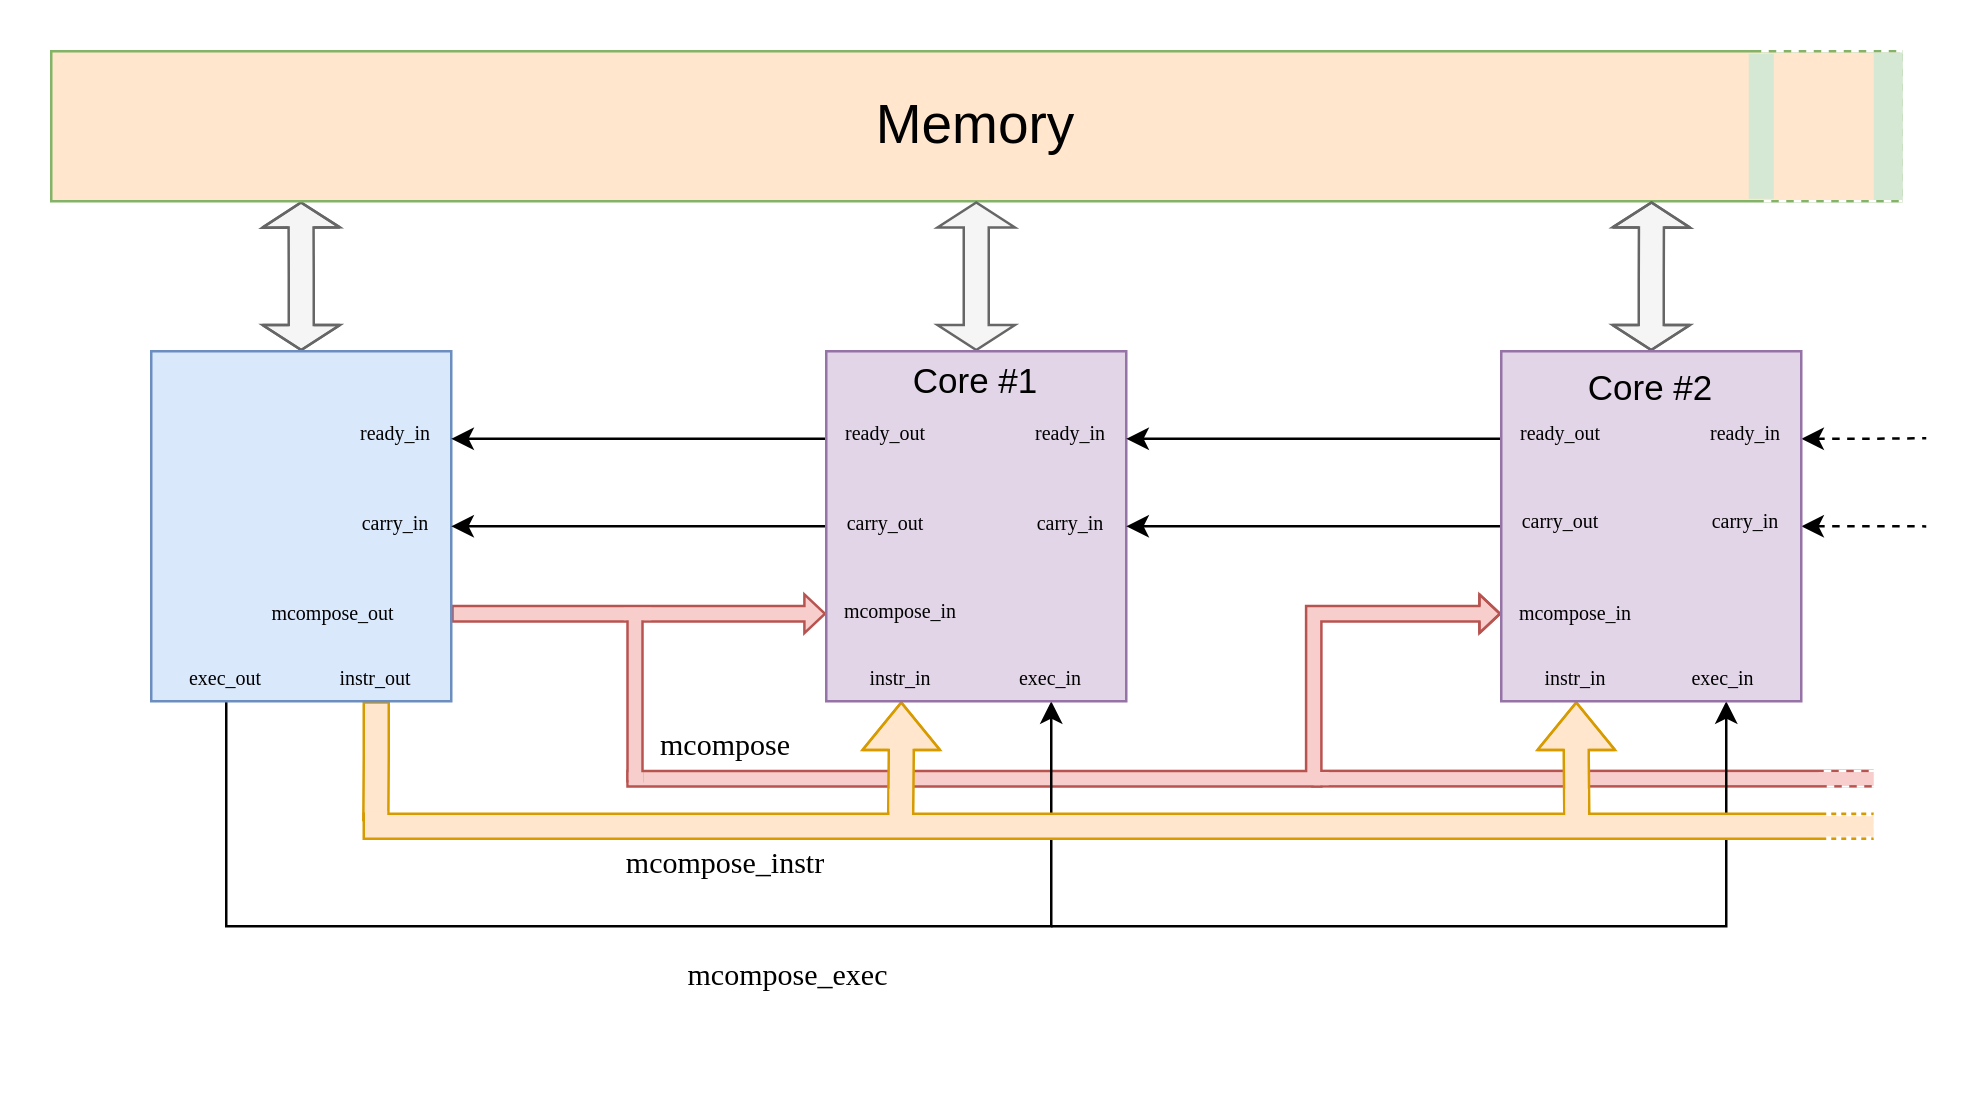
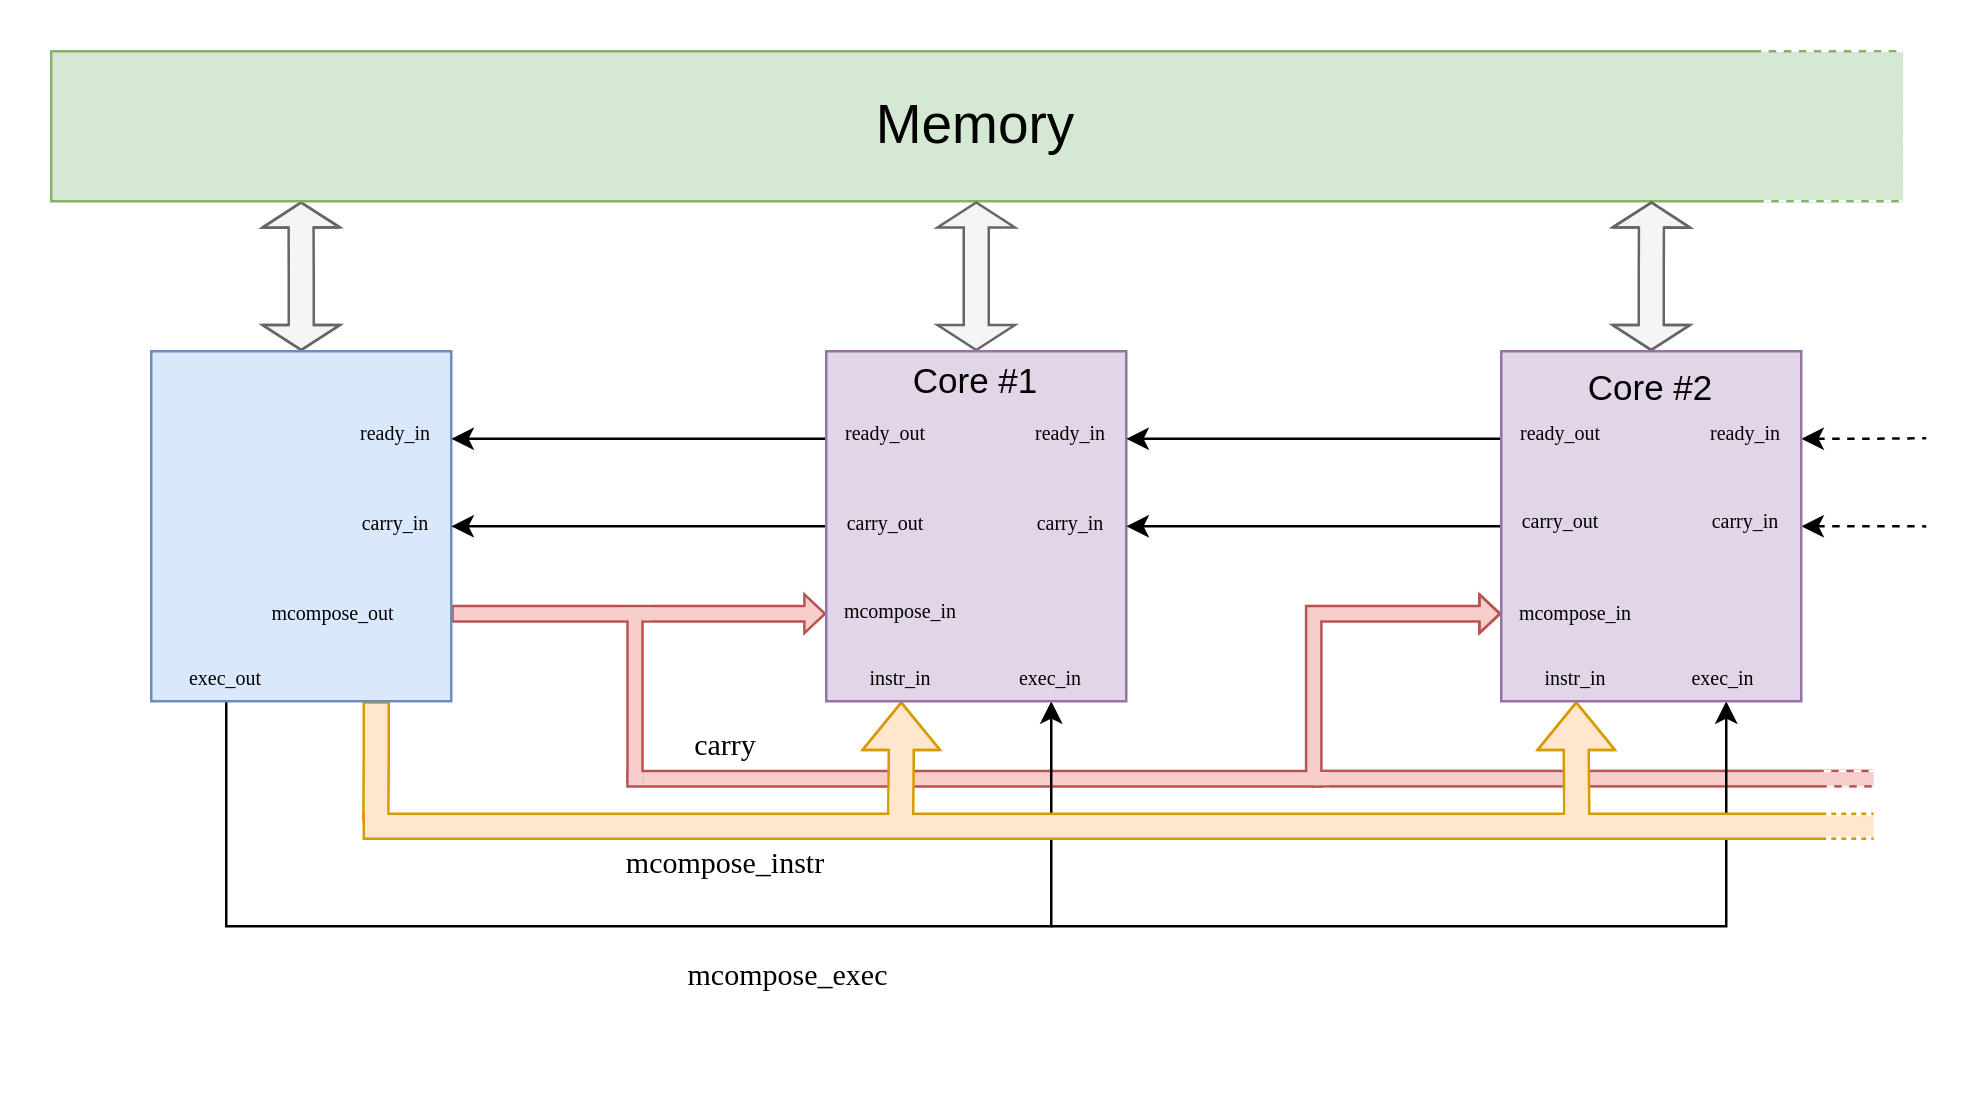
node "Memory": fillcolor #ffe6cc -> #d5e8d4
node "instr_out": removed
node "mcompose": label "mcompose" -> "carry"
